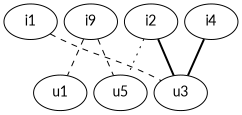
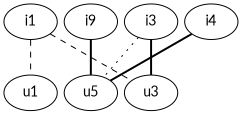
node "i2": label "i2" -> "i3"
edge "i9" -- "u5": style dashed -> bold
edge "i9" -- "u1": now "i1" -- "u1"
edge "i4" -- "u3": now "i4" -- "u5"
